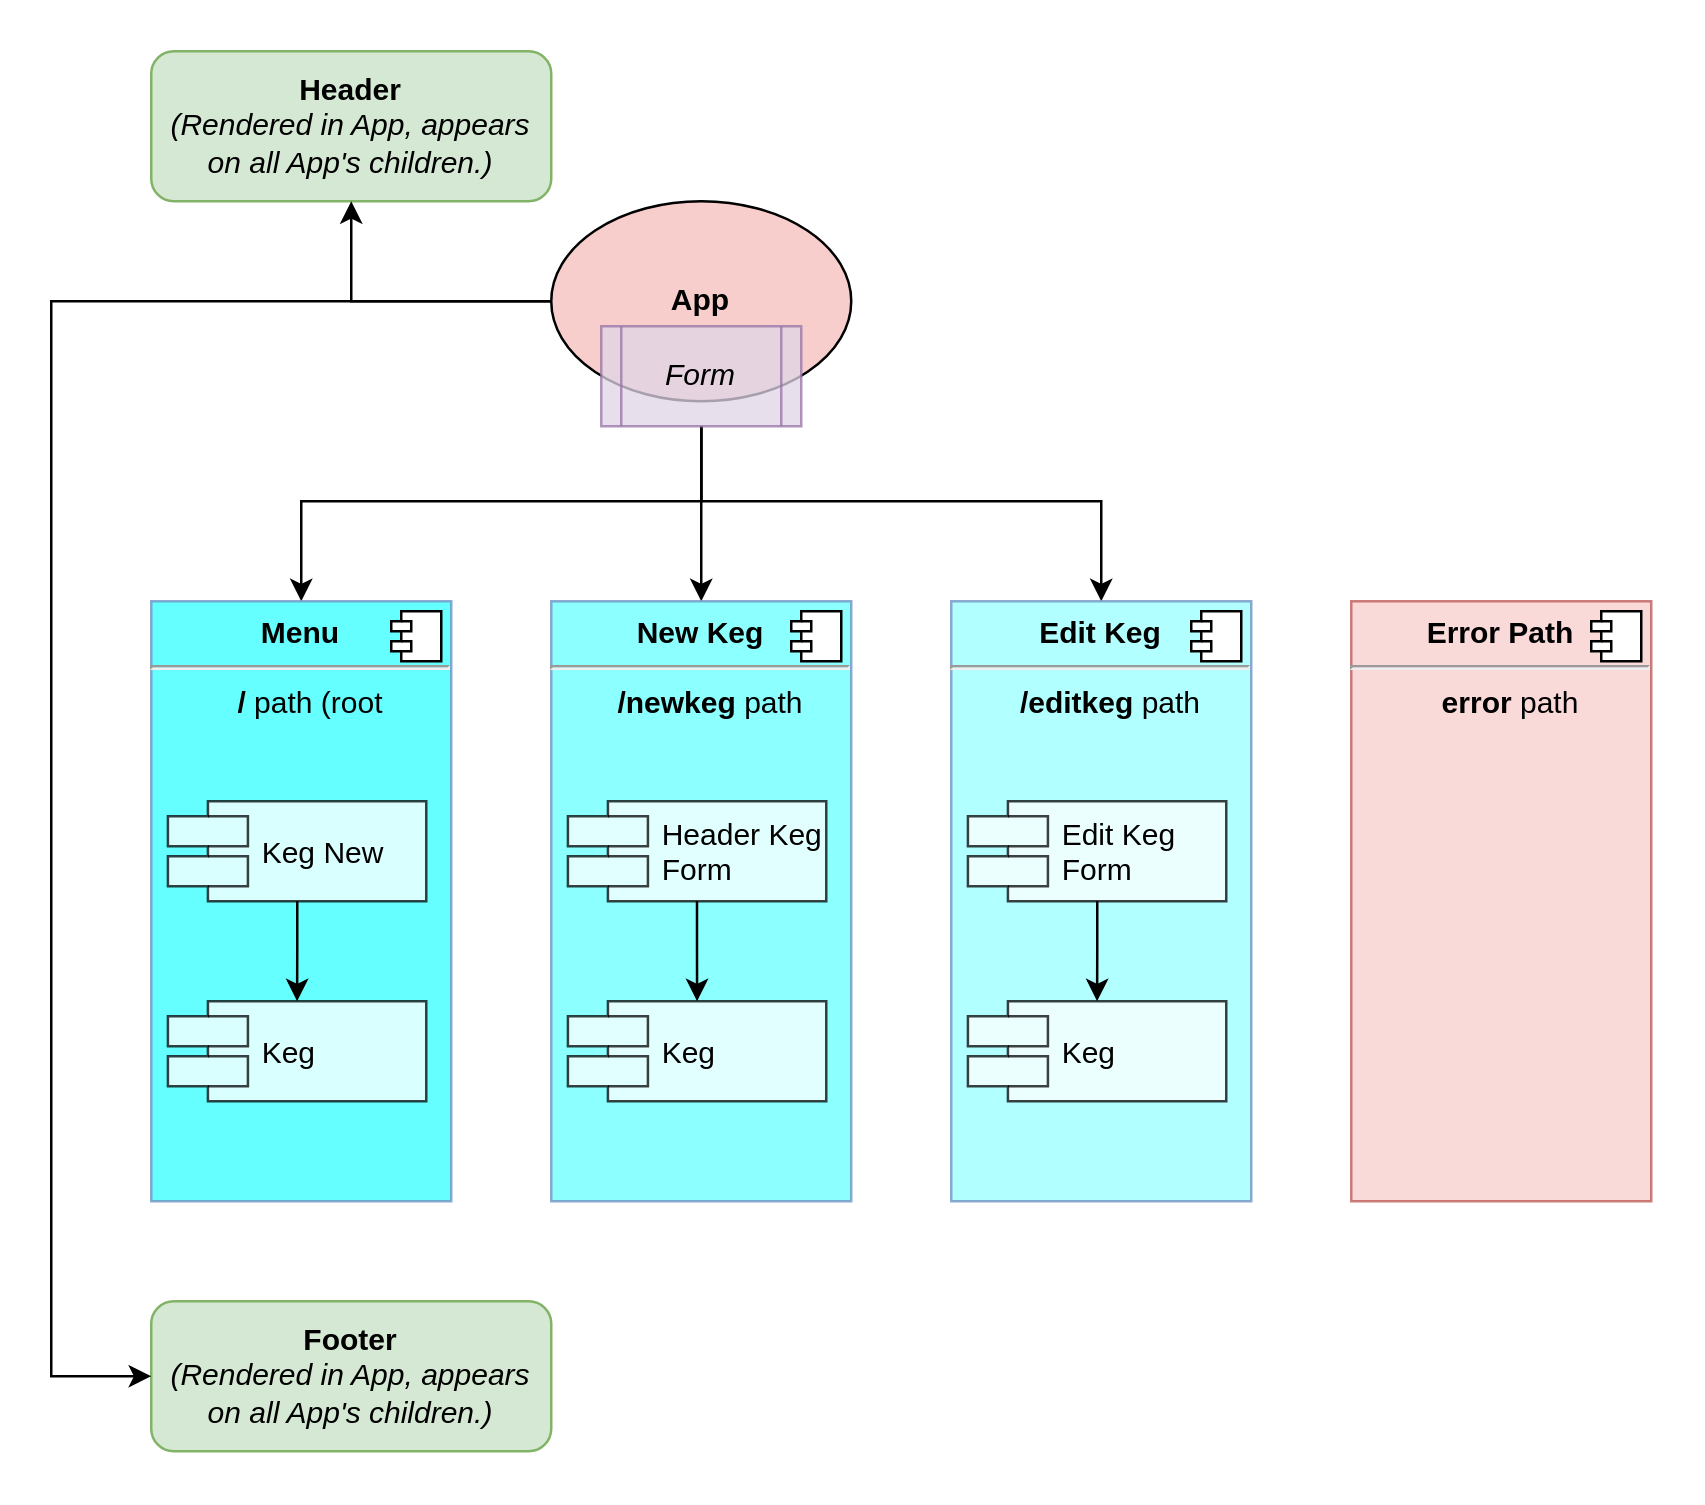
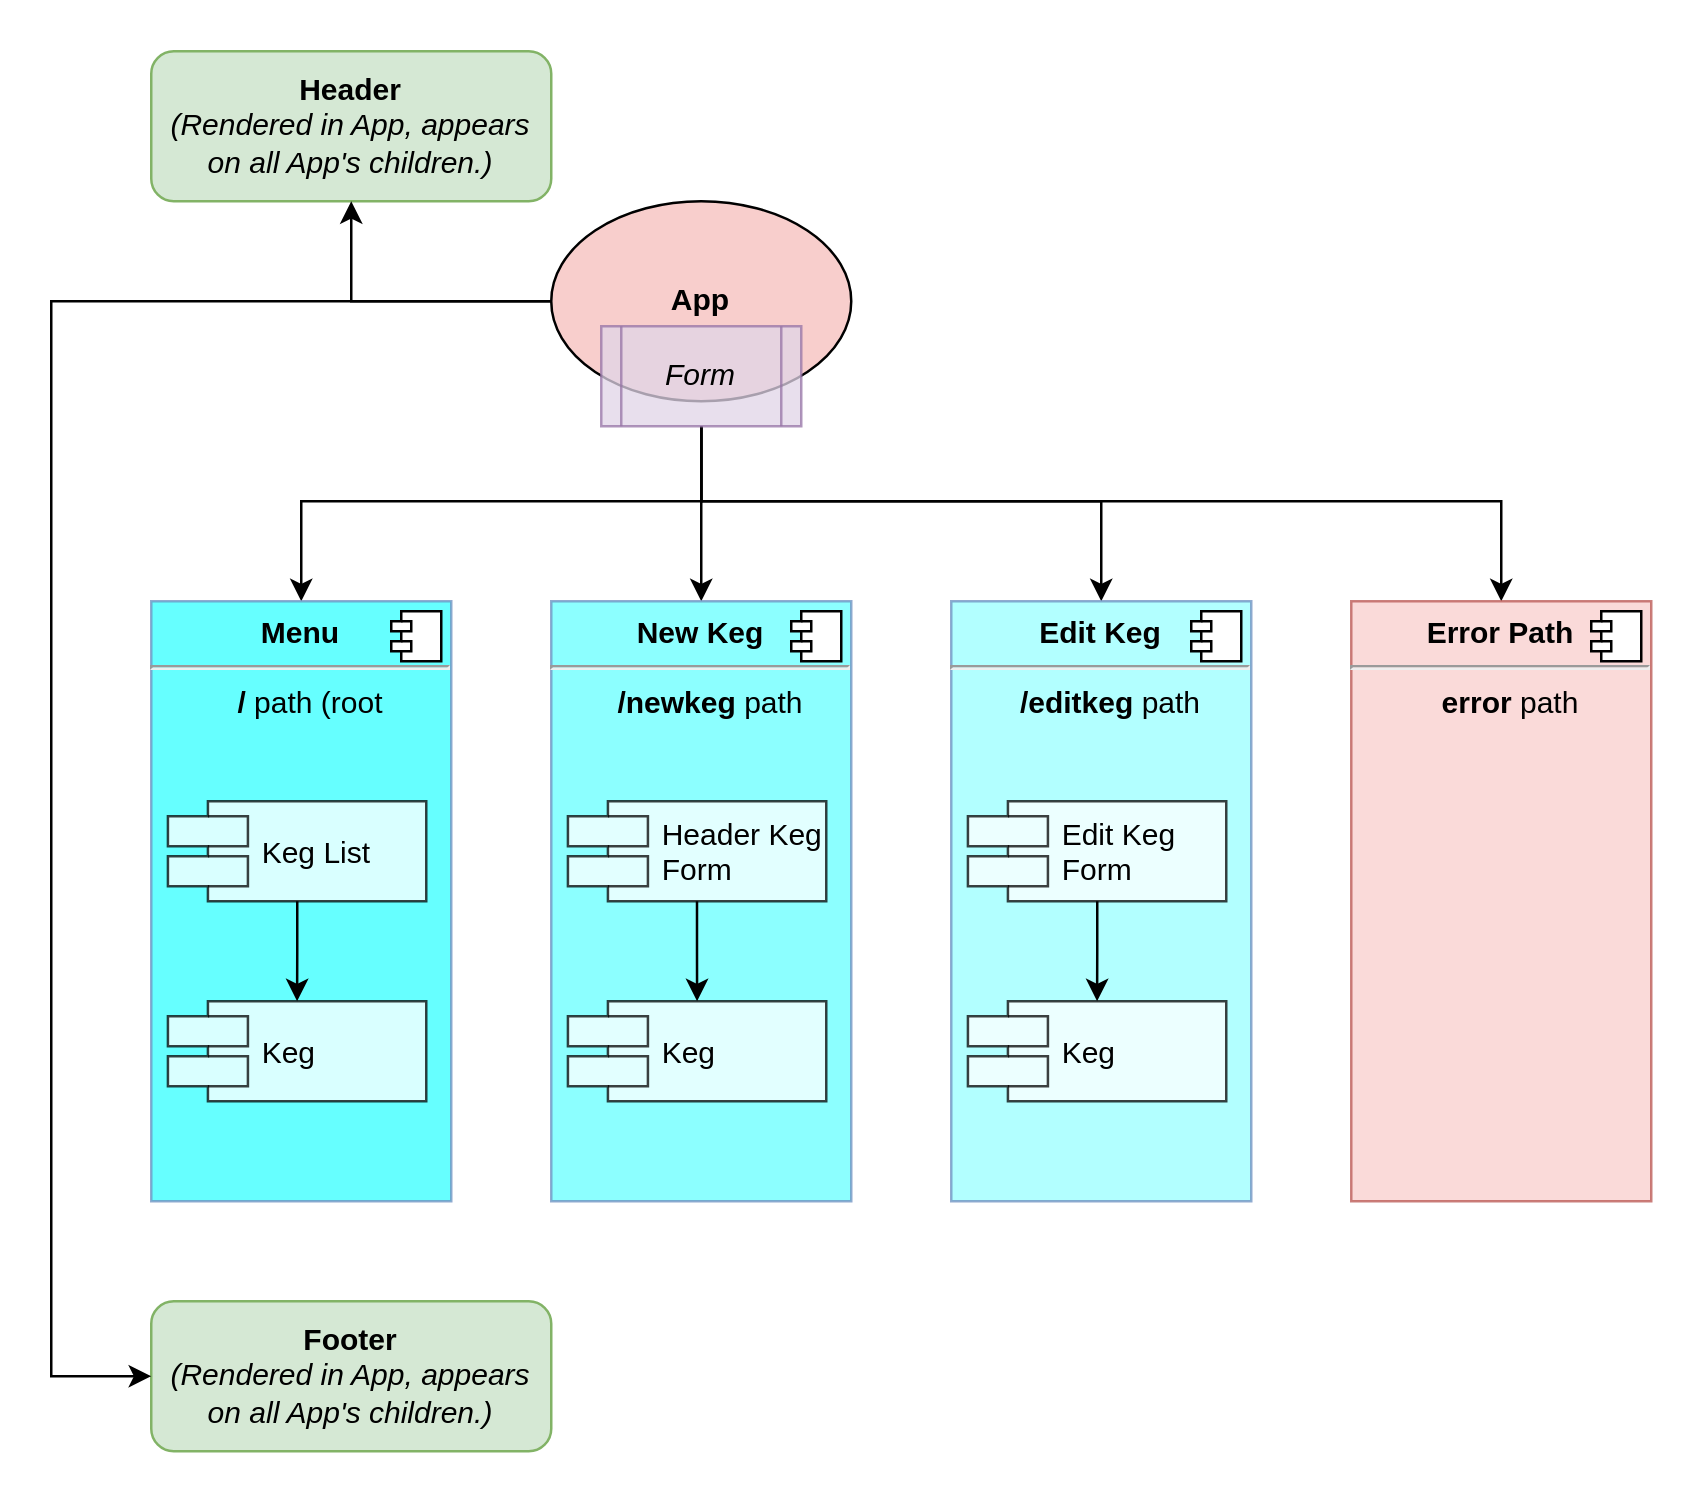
edge "Form" -> "Error Path error path": added
node "Keg New": label "Keg New" -> "Keg List"
